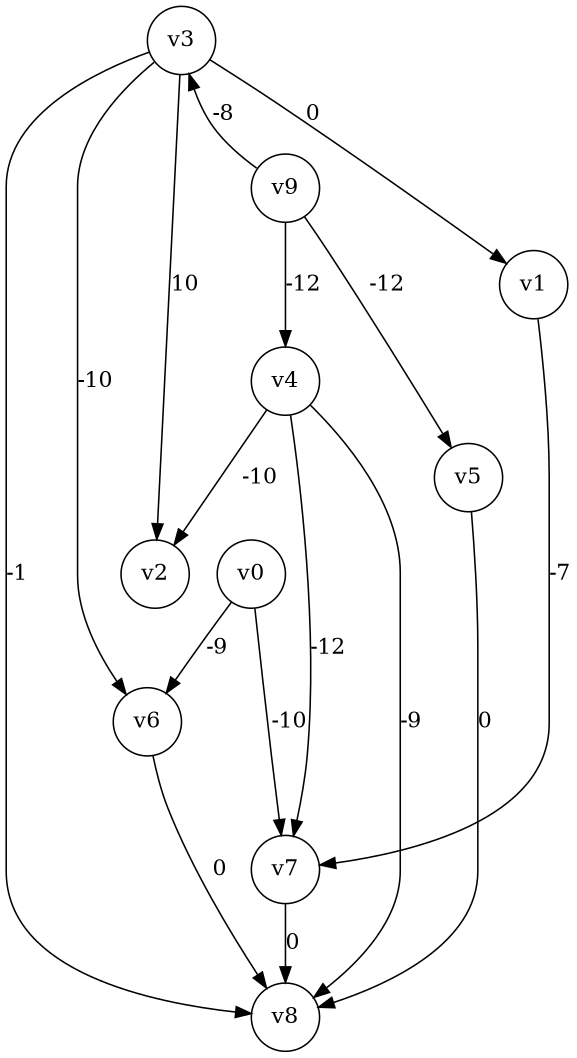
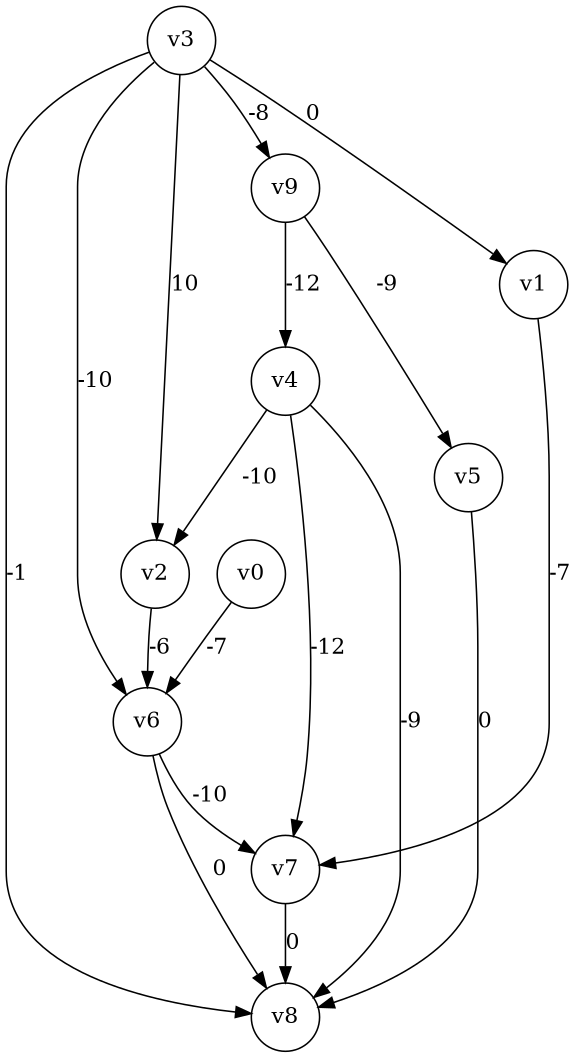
edge "v9" -> "v3": reversed
edge "v9" -> "v5": label "-12" -> "-9"
edge "v2" -> "v6": added, label "-6"
edge "v0" -> "v6": label "-9" -> "-7"
edge "v0" -> "v7": now "v6" -> "v7"
